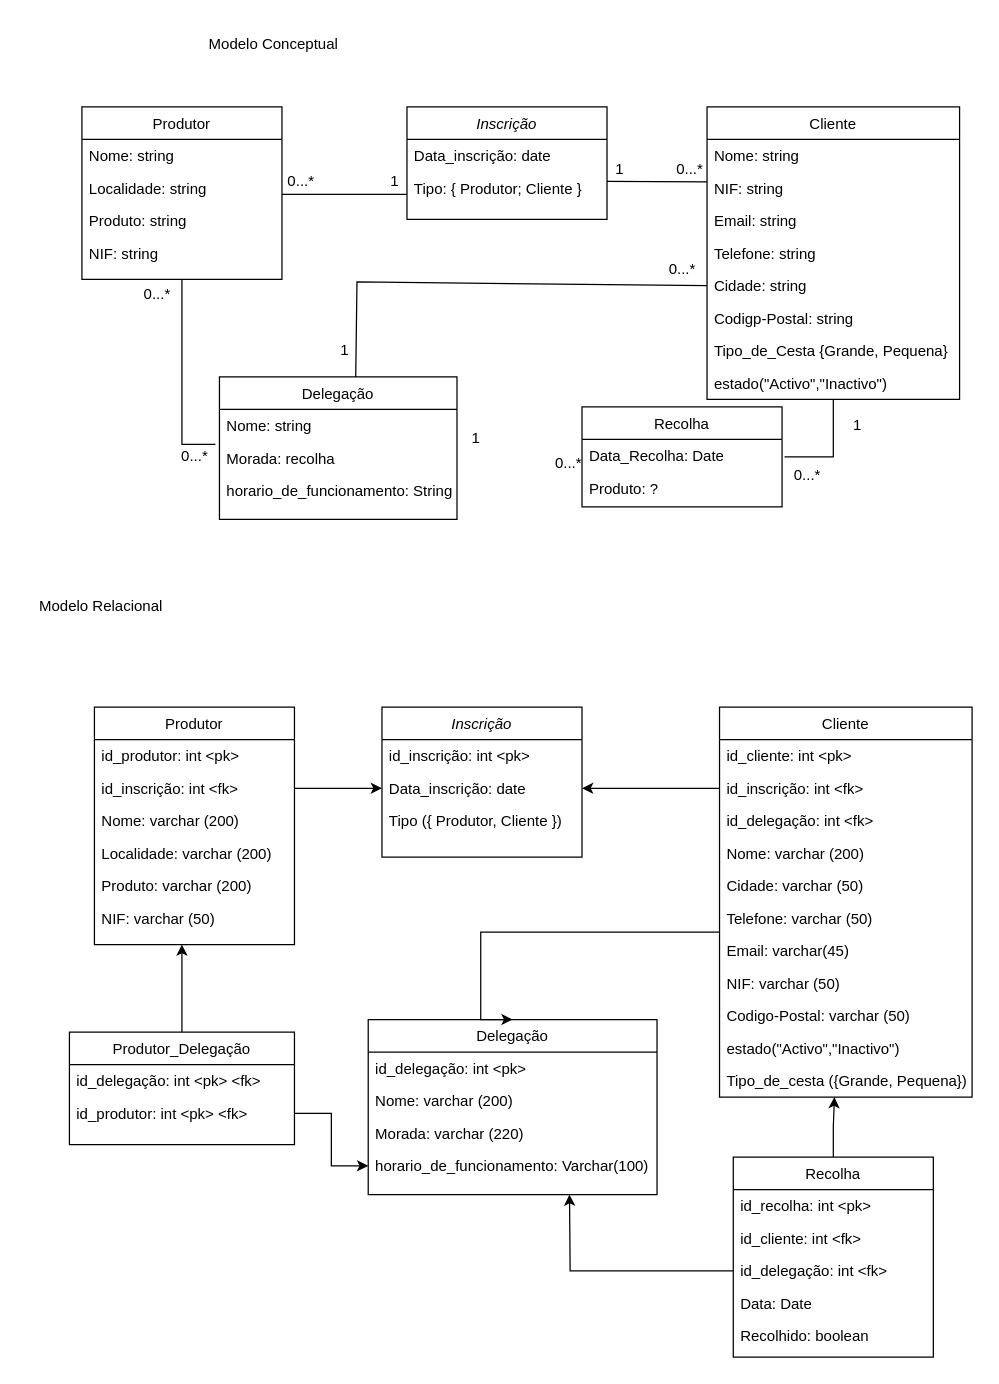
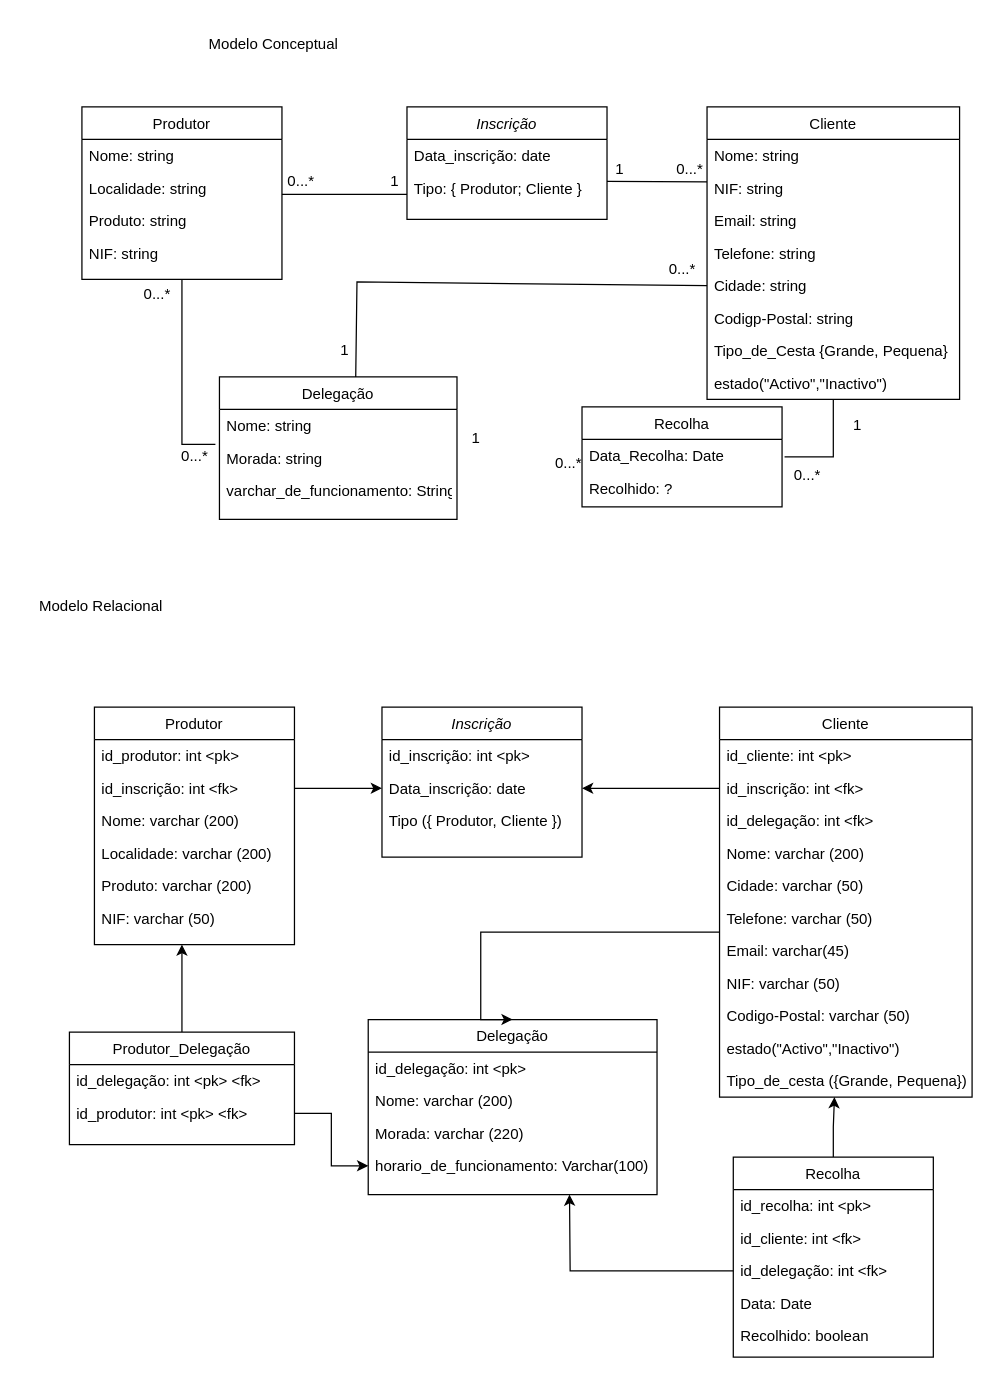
node "Morada: recolha": label "Morada: recolha" -> "Morada: string"
node "Produto: ?": label "Produto: ?" -> "Recolhido: ?"
node "horario_de_funcionamento: String": label "horario_de_funcionamento: String" -> "varchar_de_funcionamento: String"
